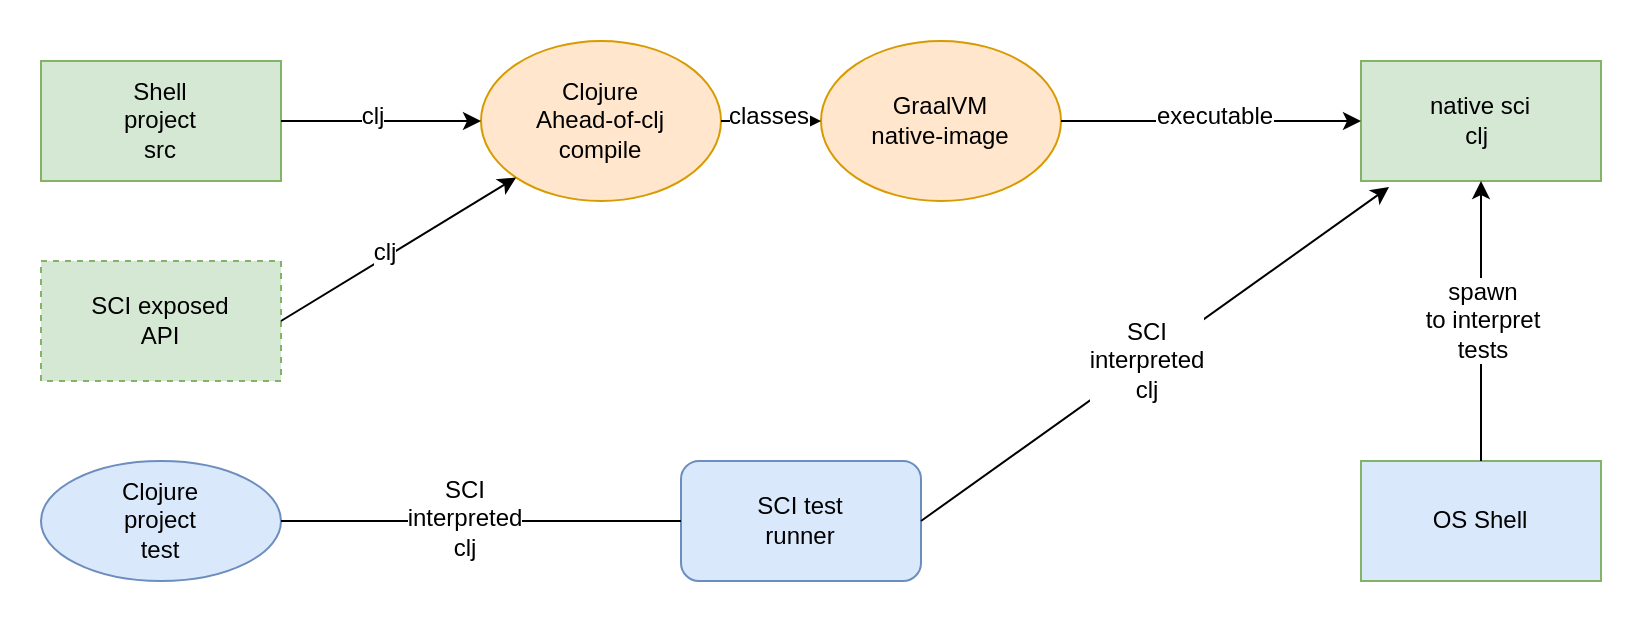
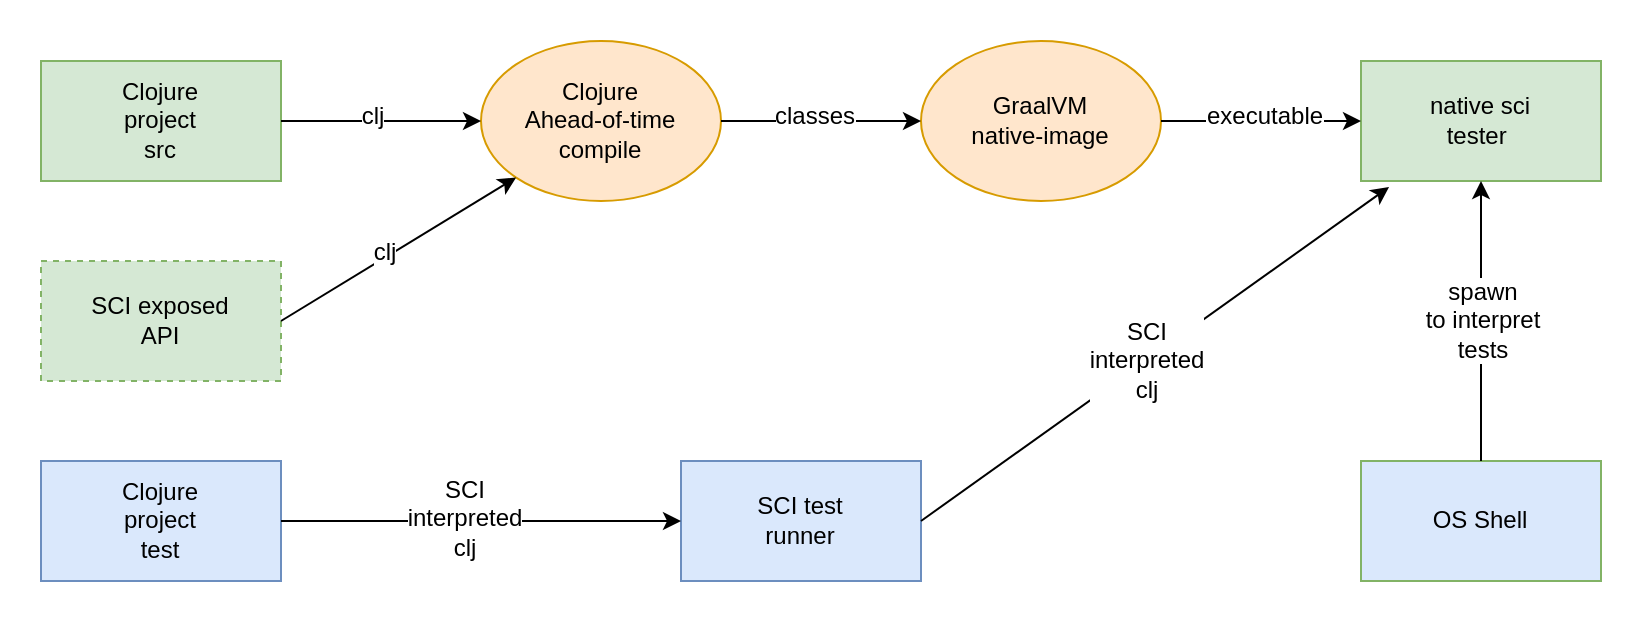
node "Shellprojectsrc": label "Shellprojectsrc" -> "Clojureprojectsrc"
node "ClojureAhead-of-cljcompile": label "ClojureAhead-of-cljcompile" -> "ClojureAhead-of-timecompile"
node "GraalVMnative-image": moved (941, 121) -> (1041, 121)
node "native sciclj": label "native sciclj" -> "native scitester"
node "Clojureprojecttest": shape ellipse -> rectangle
edge "Clojureprojecttest" -- "SCI testrunner": arrowhead none -> classic
node "SCI testrunner": shape rounded rectangle -> rectangle
